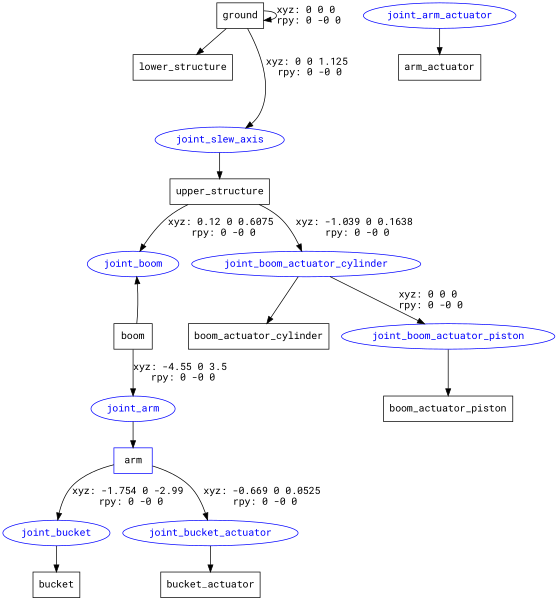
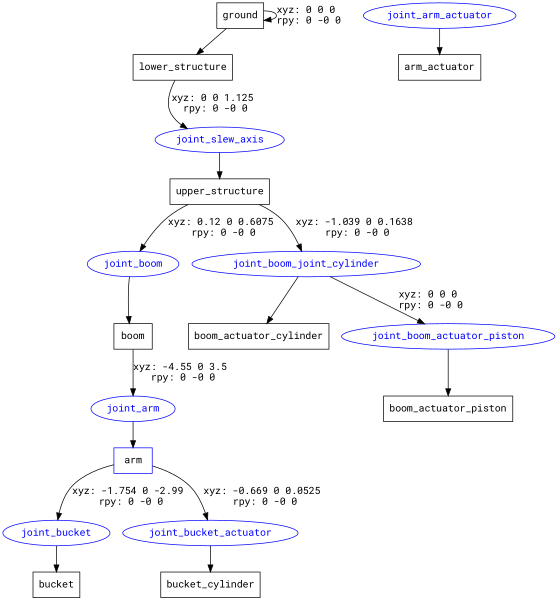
edge "ground" -> "joint_slew_axis": now "lower_structure" -> "joint_slew_axis"
node "joint_boom_actuator_cylinder": label "joint_boom_actuator_cylinder" -> "joint_boom_joint_cylinder"
edge "boom" -> "joint_boom": reversed
node "bucket_actuator": label "bucket_actuator" -> "bucket_cylinder"
